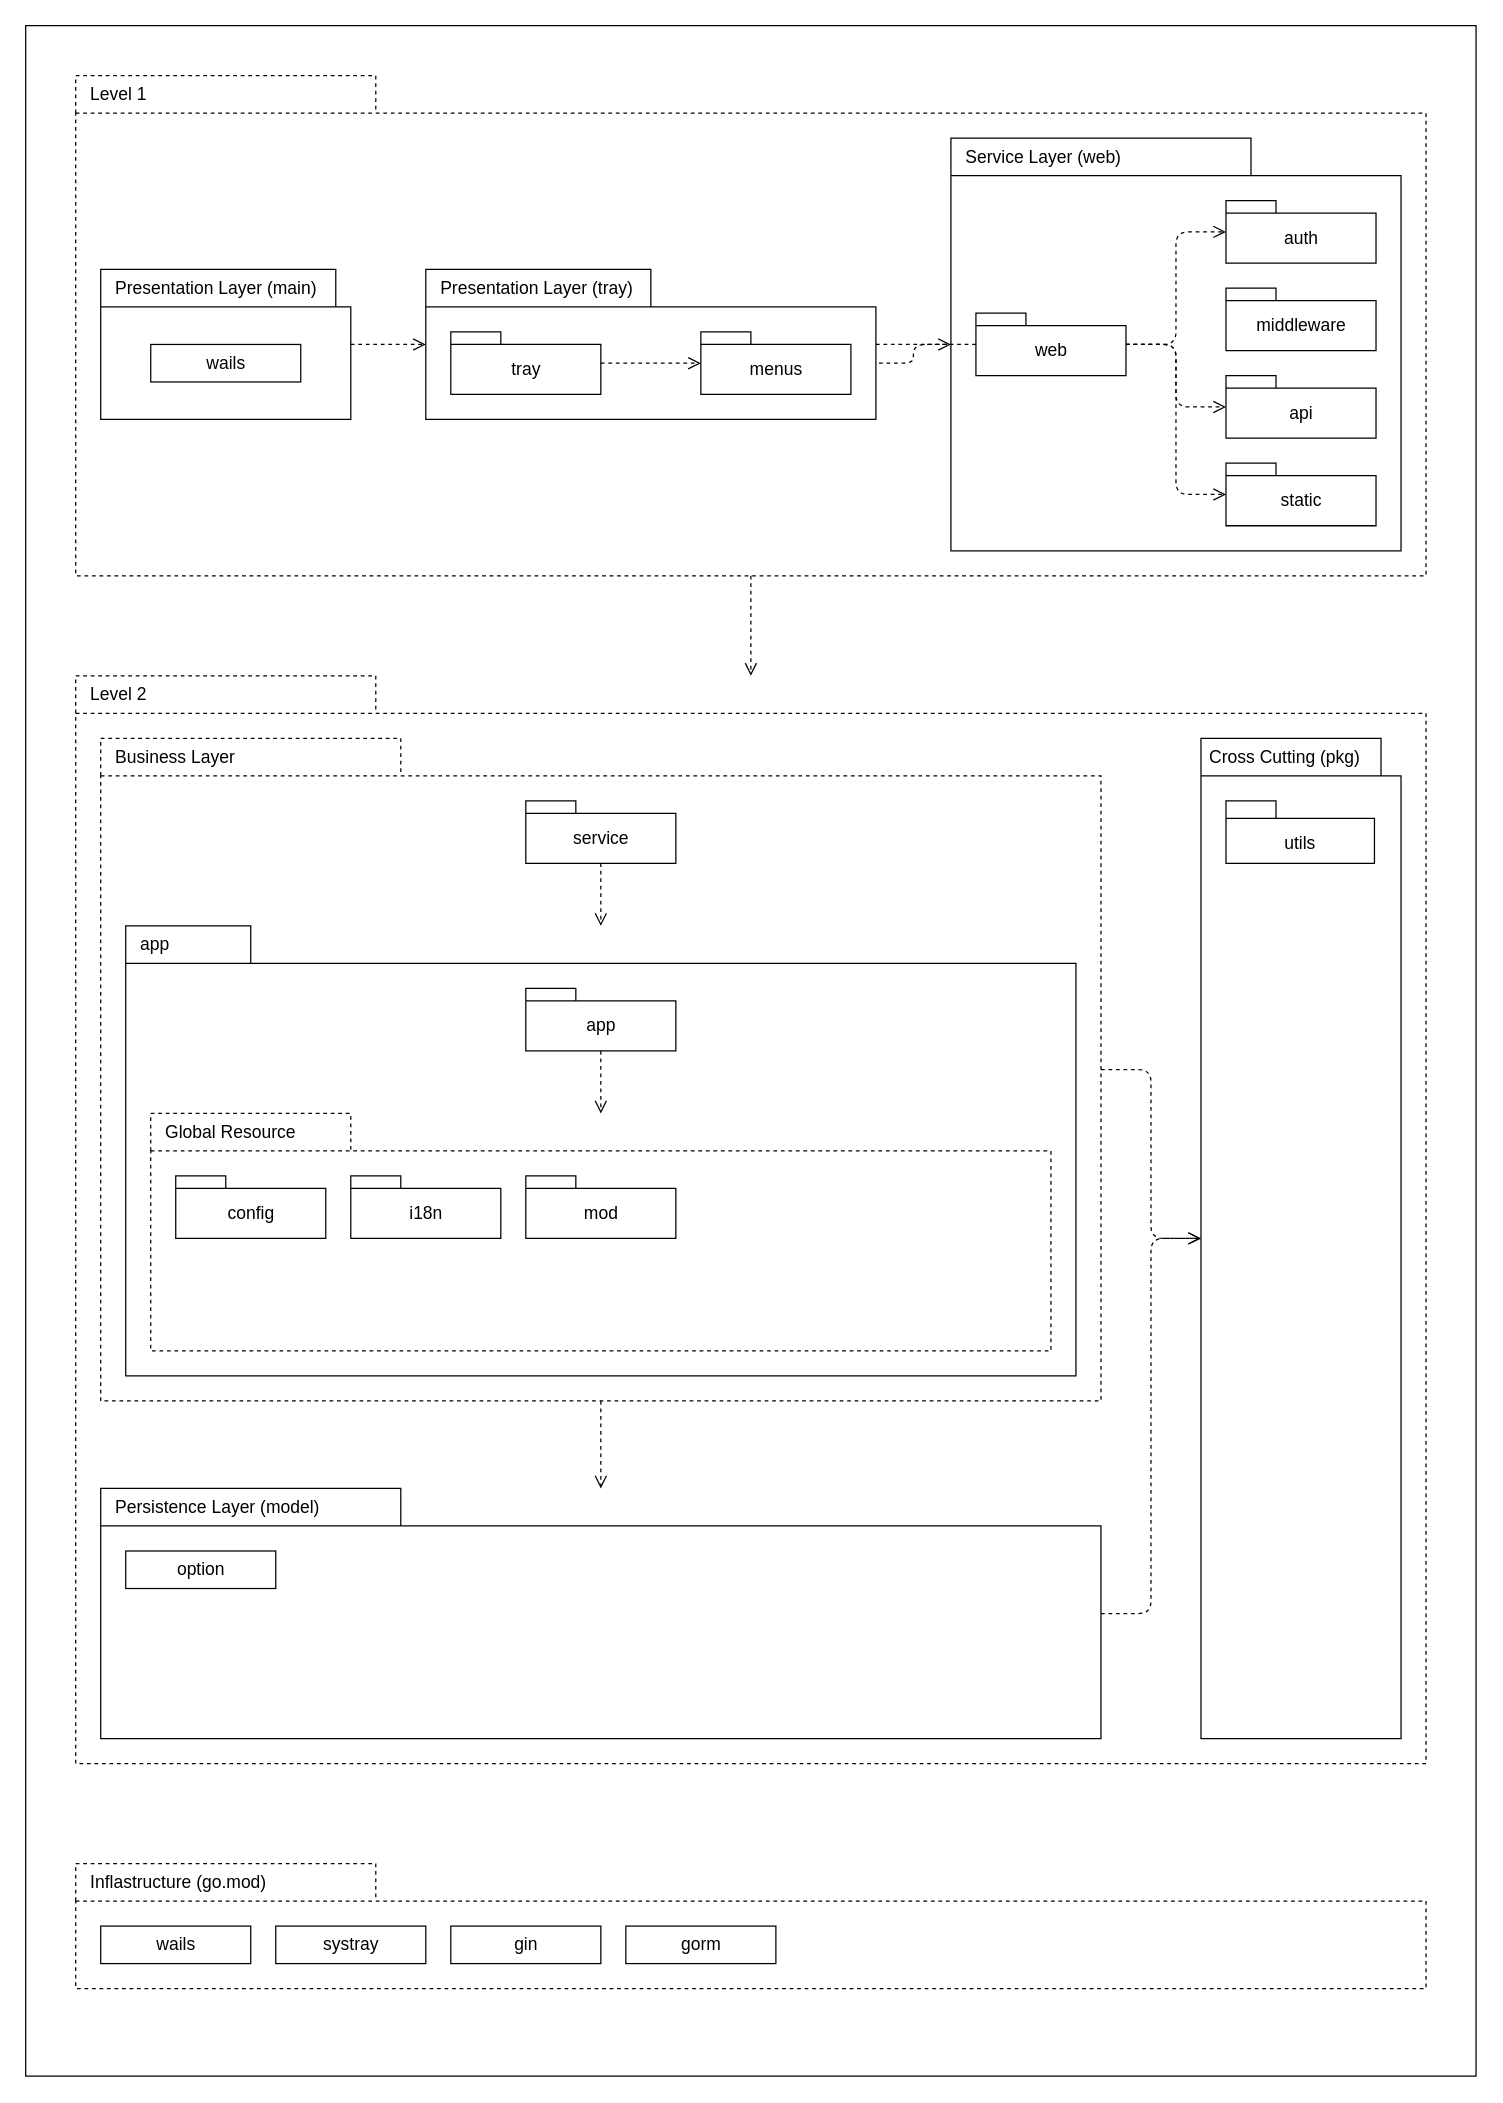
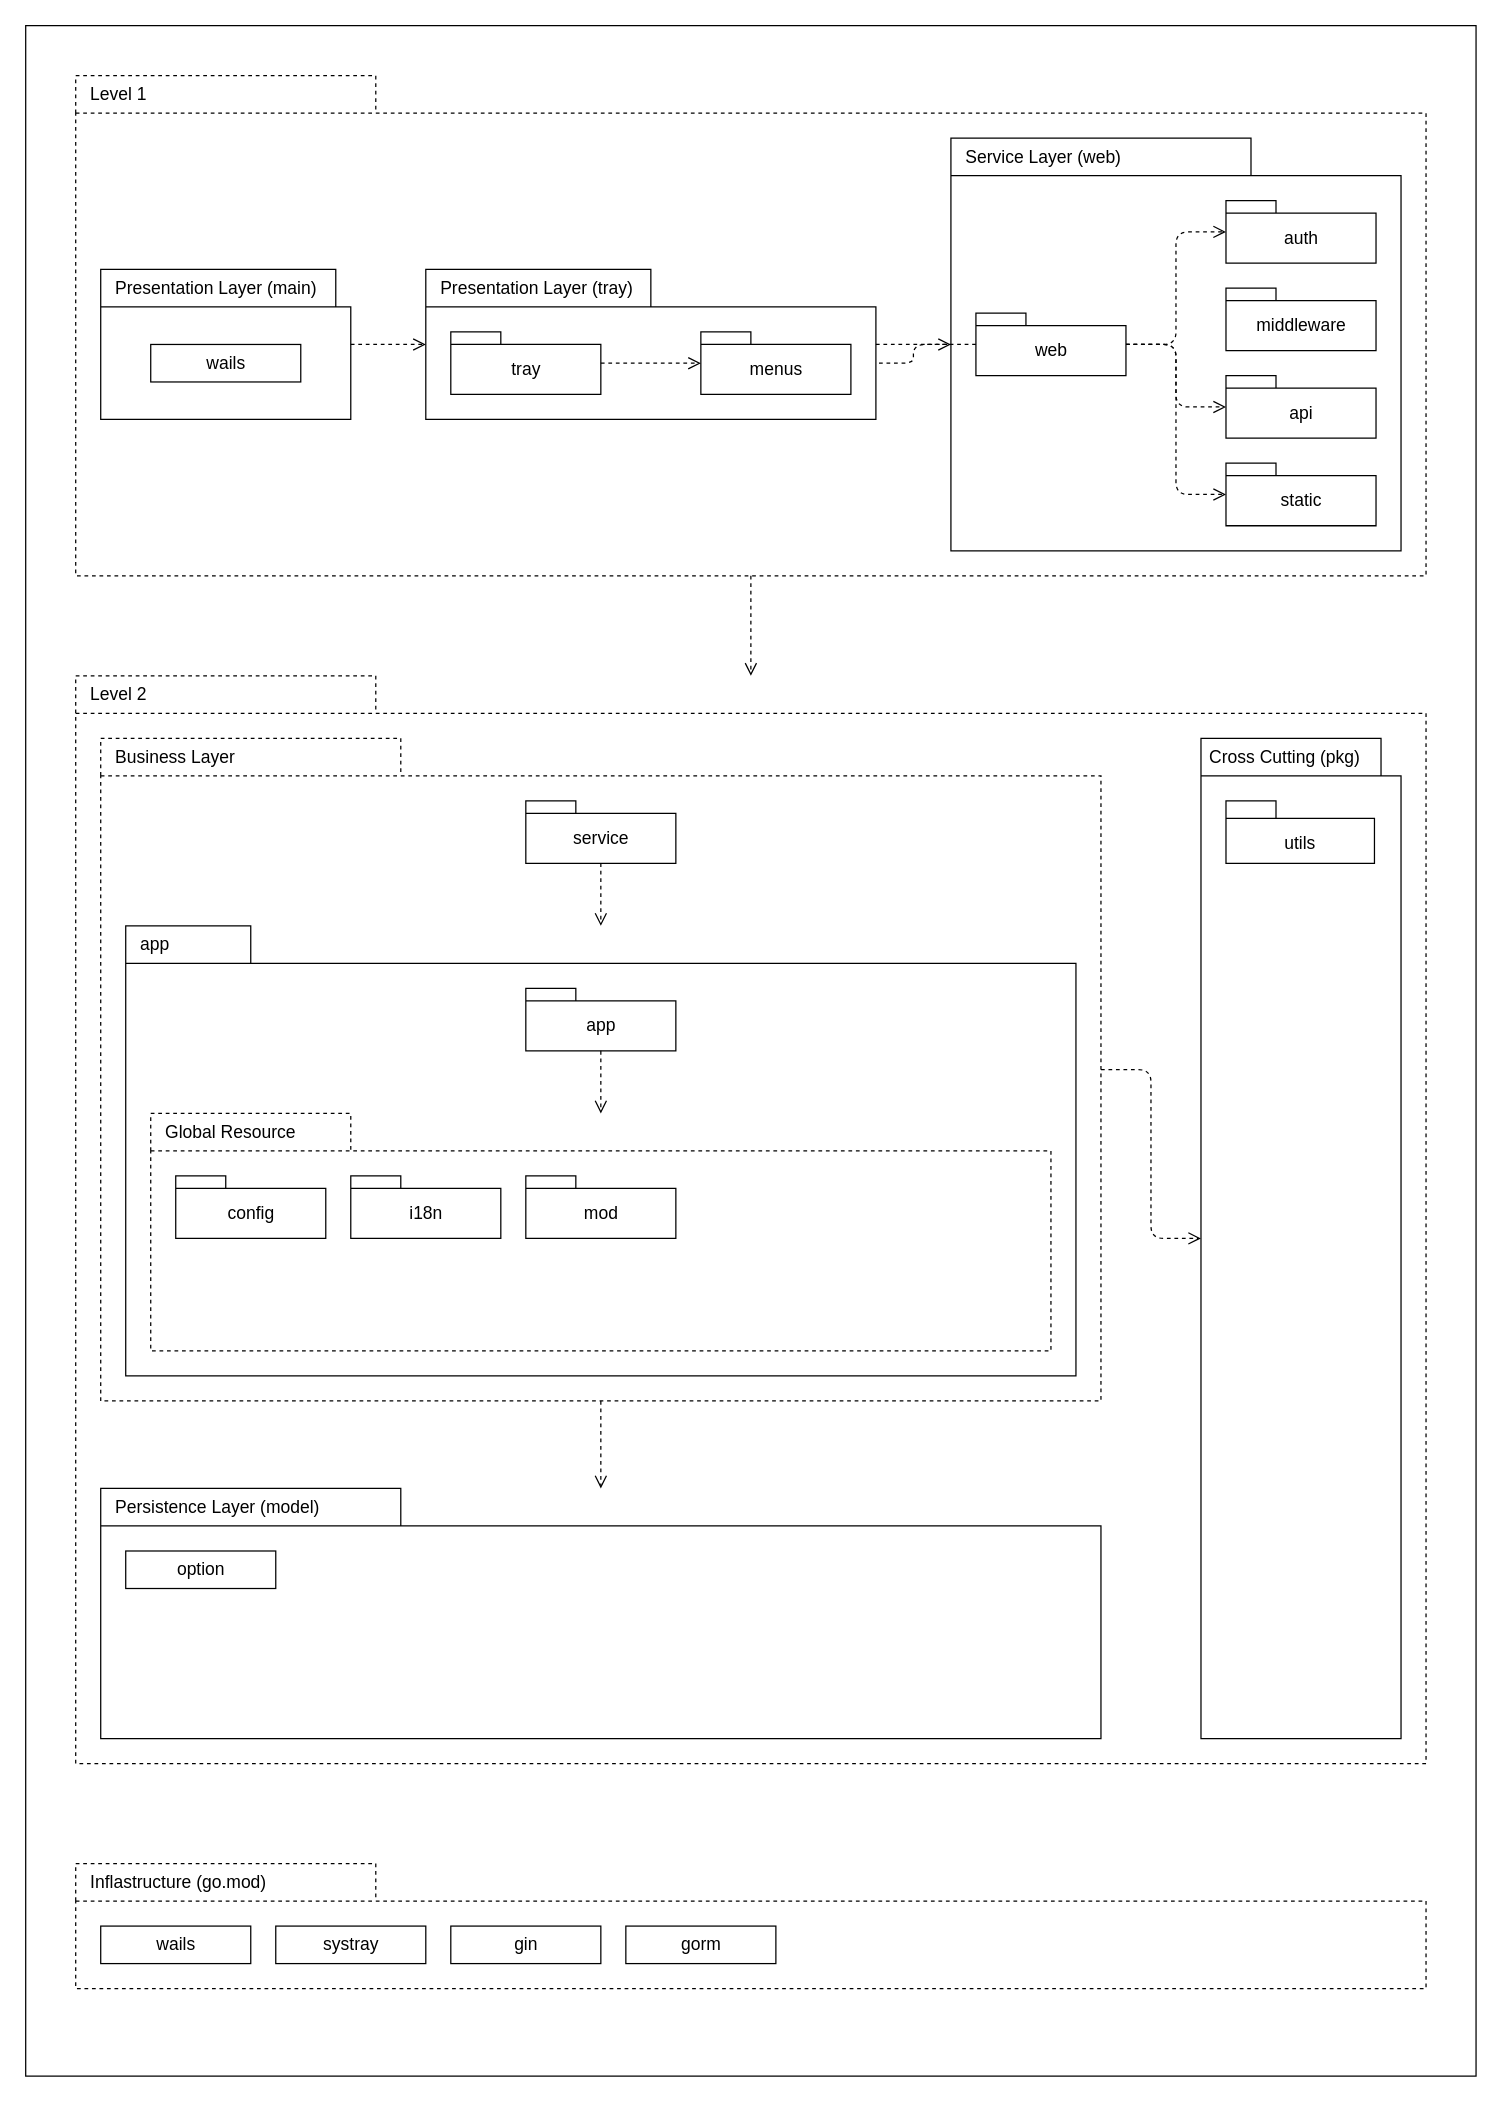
edge "Persistence Layer (model)" -> "Cross Cutting (pkg)": removed
